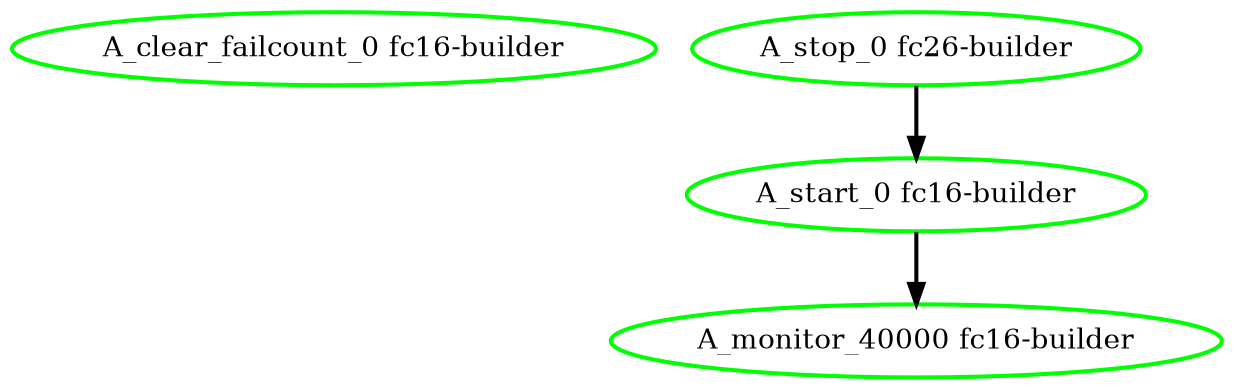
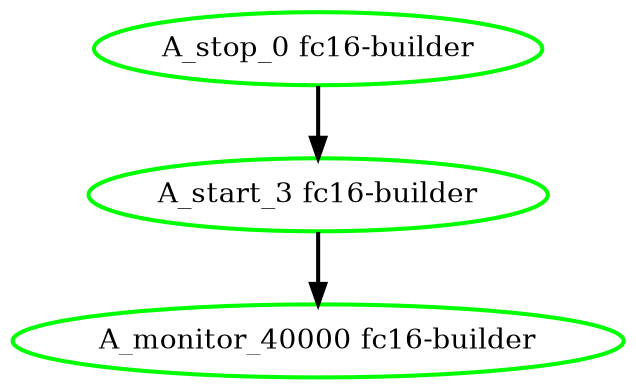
node "A_clear_failcount_0 fc16-builder": removed
node "A_stop_0 fc26-builder": label "A_stop_0 fc26-builder" -> "A_stop_0 fc16-builder"
node "A_start_0 fc16-builder": label "A_start_0 fc16-builder" -> "A_start_3 fc16-builder"
